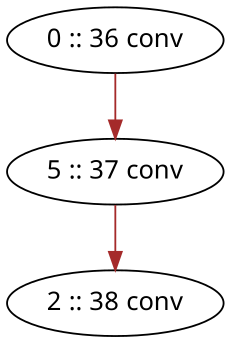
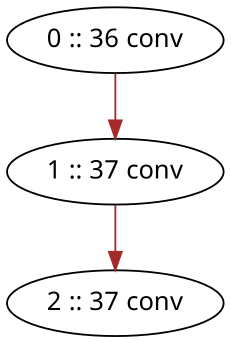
node "5 :: 37 conv": label "5 :: 37 conv" -> "1 :: 37 conv"
node "2 :: 38 conv": label "2 :: 38 conv" -> "2 :: 37 conv"
